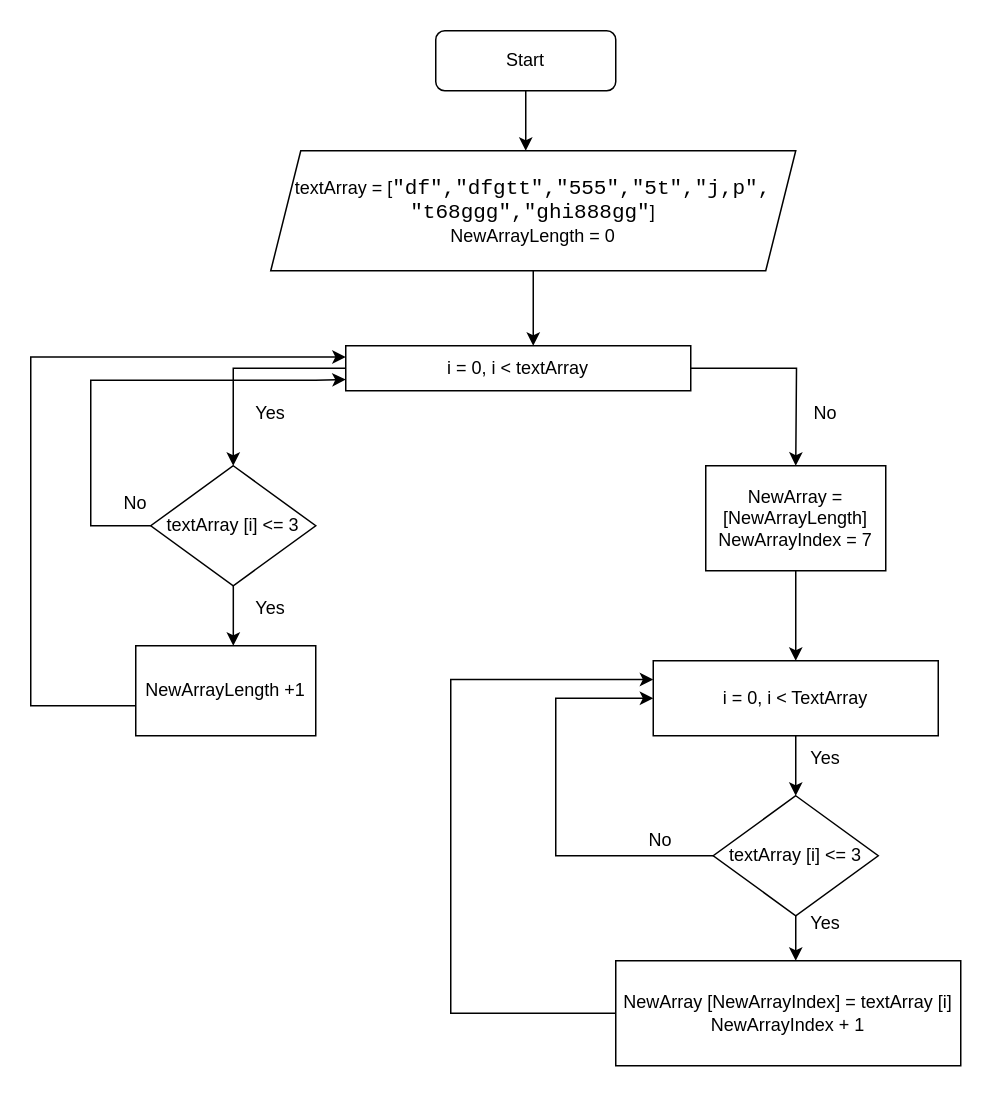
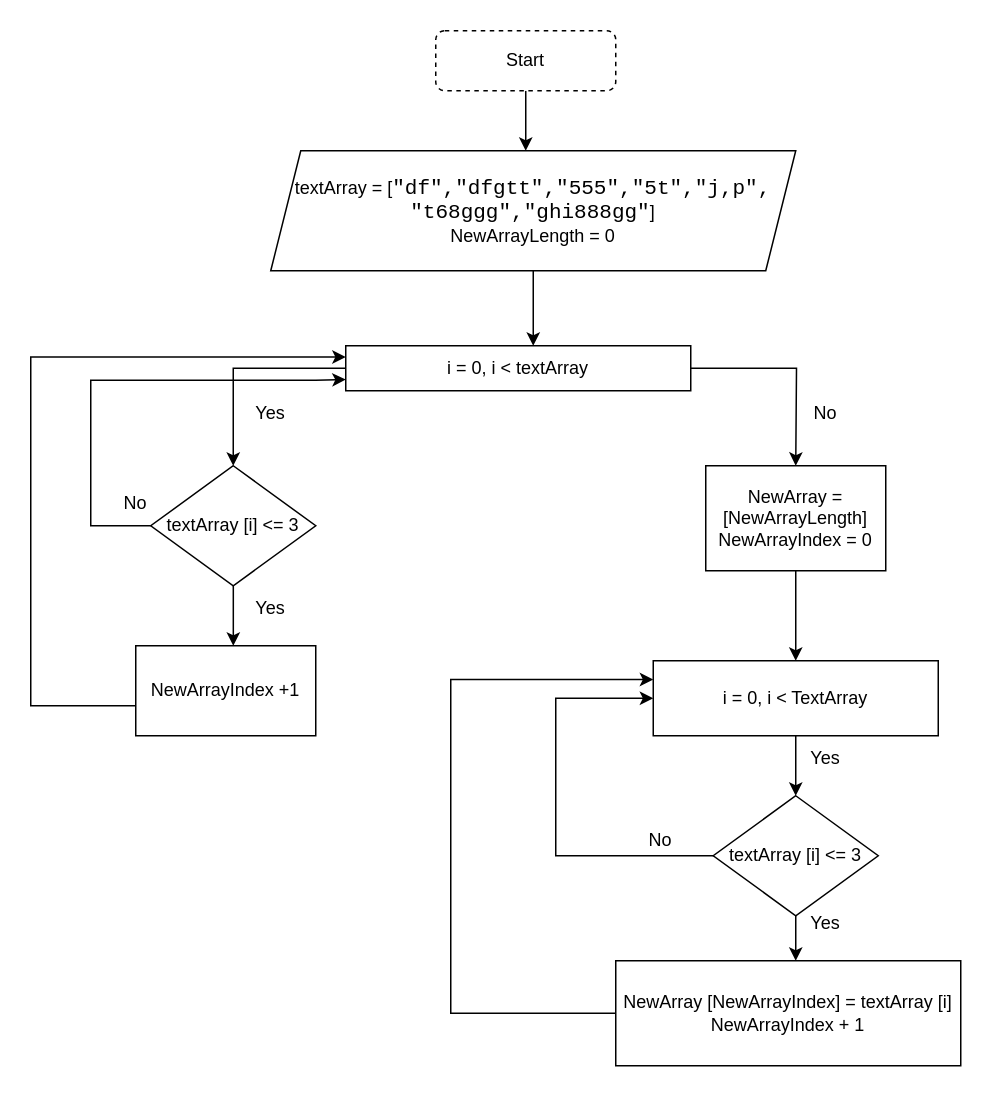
node "Start": style solid -> dashed
node "NewArray = [NewArrayLength] NewArrayIndex = 7": label "NewArray = [NewArrayLength] NewArrayIndex = 7" -> "NewArray = [NewArrayLength] NewArrayIndex = 0"
node "NewArrayLength +1": label "NewArrayLength +1" -> "NewArrayIndex +1"
